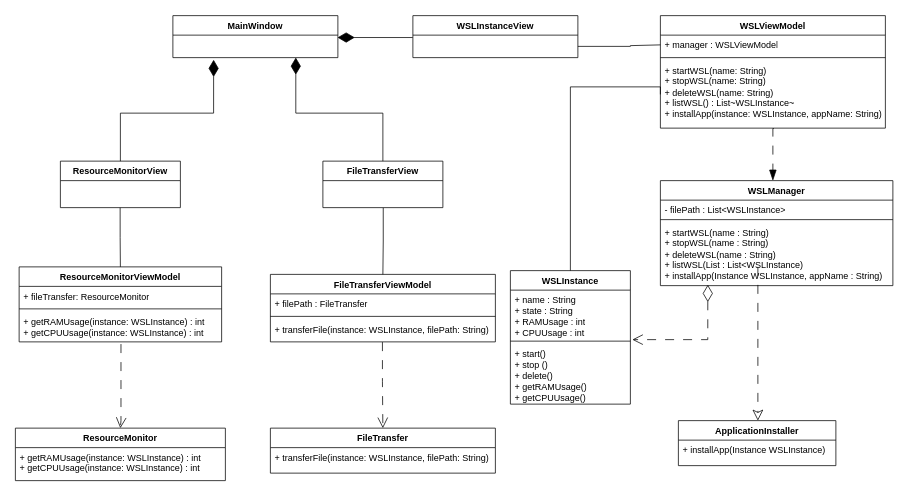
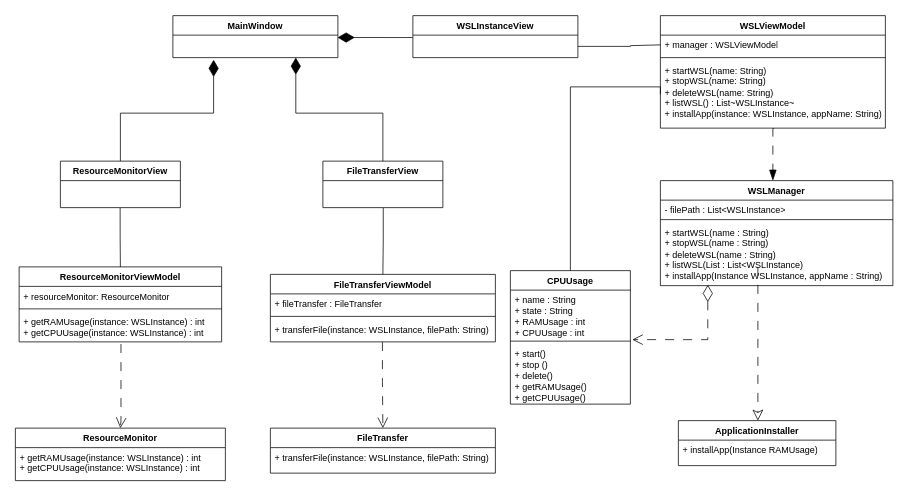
node "WSLInstance": label "WSLInstance" -> "CPUUsage"
node "+ fileTransfer: ResourceMonitor": label "+ fileTransfer: ResourceMonitor" -> "+ resourceMonitor: ResourceMonitor"
node "+ filePath : FileTransfer": label "+ filePath : FileTransfer" -> "+ fileTransfer : FileTransfer"
node "+ installApp(Instance WSLInstance)": label "+ installApp(Instance WSLInstance)" -> "+ installApp(Instance RAMUsage)"
